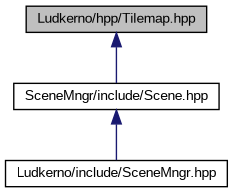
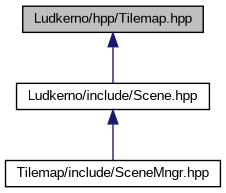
node "SceneMngr/include/Scene.hpp": label "SceneMngr/include/Scene.hpp" -> "Ludkerno/include/Scene.hpp"
node "Ludkerno/include/SceneMngr.hpp": label "Ludkerno/include/SceneMngr.hpp" -> "Tilemap/include/SceneMngr.hpp"
